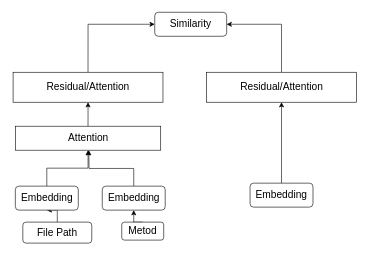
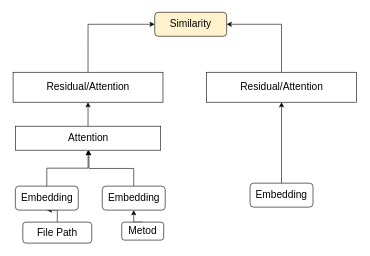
node "Similarity": fillcolor #ffffff -> #fff2cc
